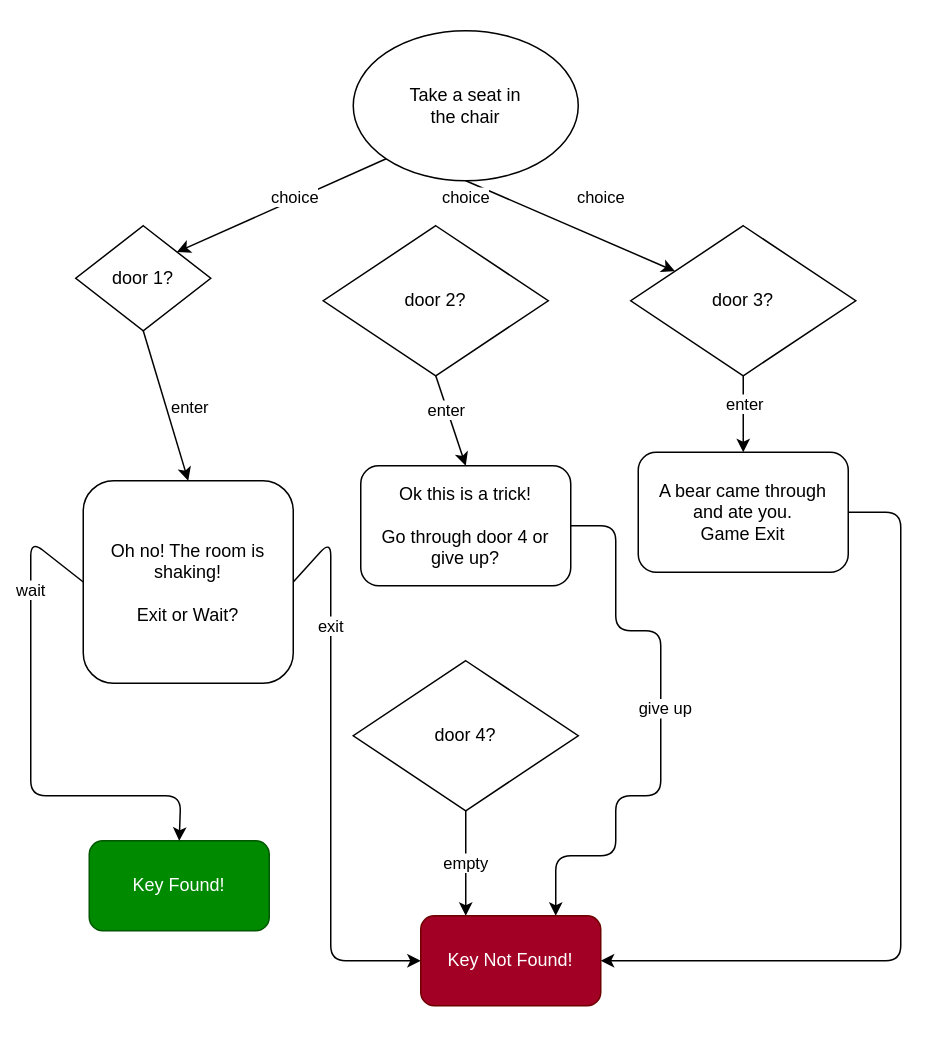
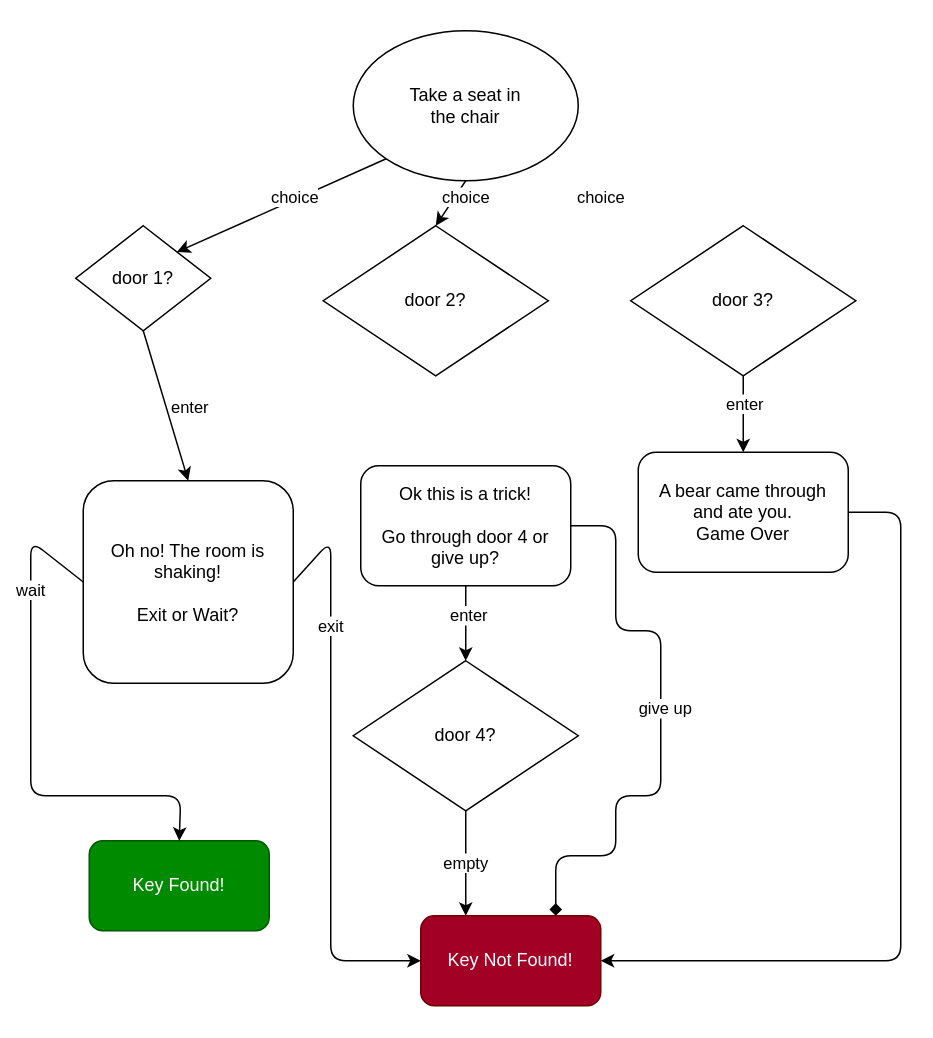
edge "Take a seat in the chair" -> "door 3?": now "Take a seat in the chair" -> "door 2?"
edge "door 2?" -> "Ok this is a trick! Go through door 4 or give up?": removed, label "enter"
node "A bear came through and ate you. Game Exit": label "A bear came through and ate you. Game Exit" -> "A bear came through and ate you. Game Over"
edge "Ok this is a trick! Go through door 4 or give up?" -> "door 4?": added, label "enter"
edge "Ok this is a trick! Go through door 4 or give up?" -> "Key Not Found!": arrowhead classic -> diamond
